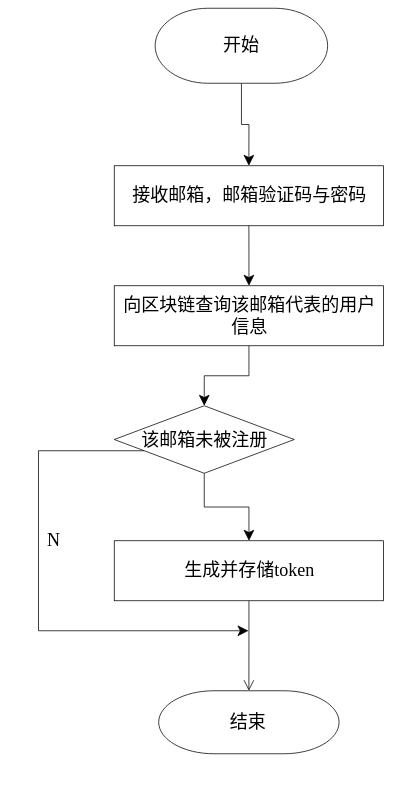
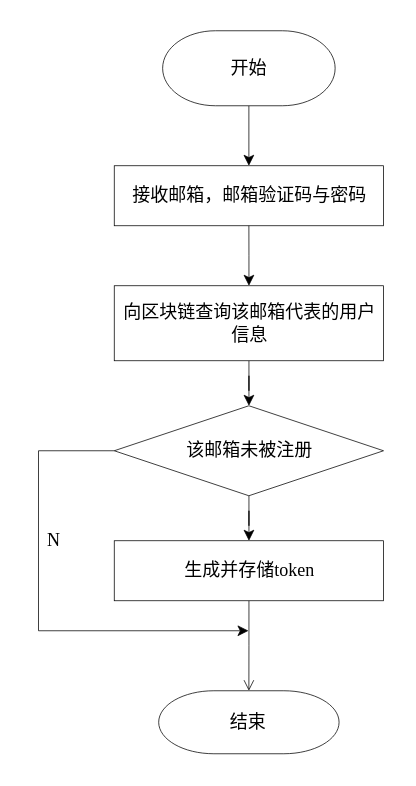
node "开始": moved (241, 46) -> (249, 68)
node "向区块链查询该邮箱代表的用户信息": size 269x60 -> 269x75
node "该邮箱未被注册": size 180x68 -> 269x90
